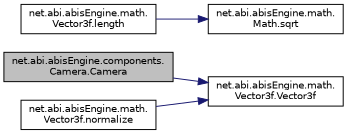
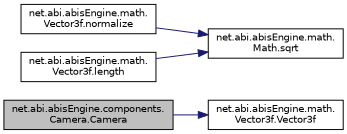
edge "net.abi.abisEngine.math. Vector3f.normalize" -> "net.abi.abisEngine.math. Vector3f.Vector3f": now "net.abi.abisEngine.math. Vector3f.normalize" -> "net.abi.abisEngine.math. Math.sqrt"
